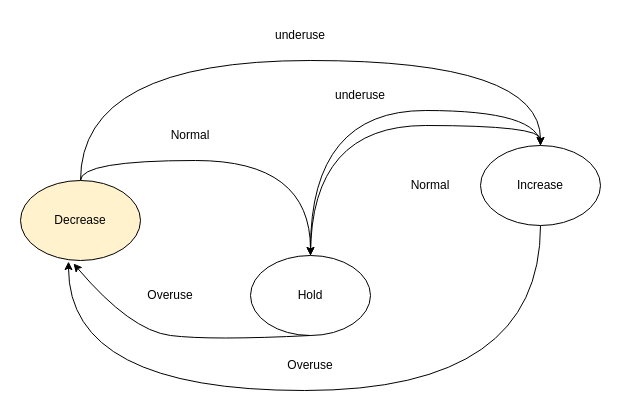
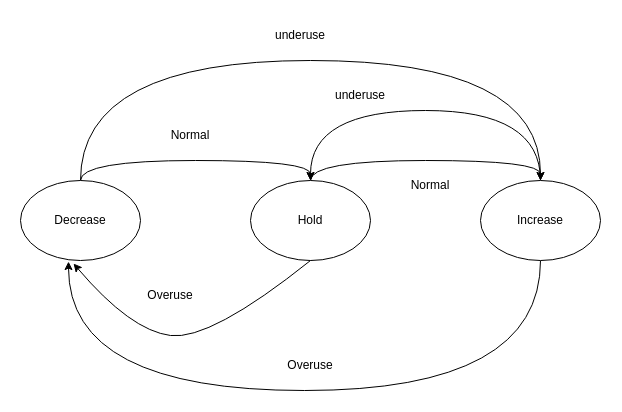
node "Increase": moved (541, 186) -> (541, 221)
node "Decrease": fillcolor #fff2cc -> #ffffff
node "Hold": moved (311, 296) -> (311, 221)
